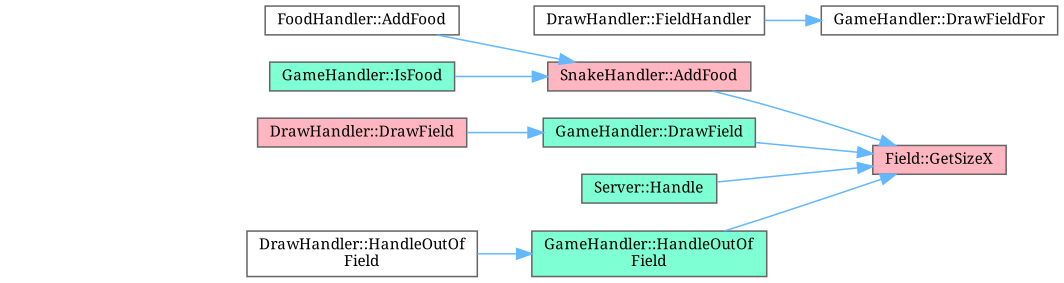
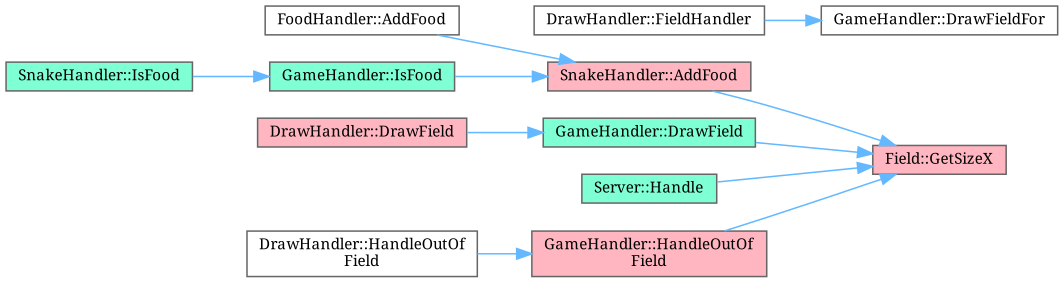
node "SnakeHandler::IsFood": added
node "GameHandler::HandleOutOf Field": fillcolor aquamarine -> lightpink
